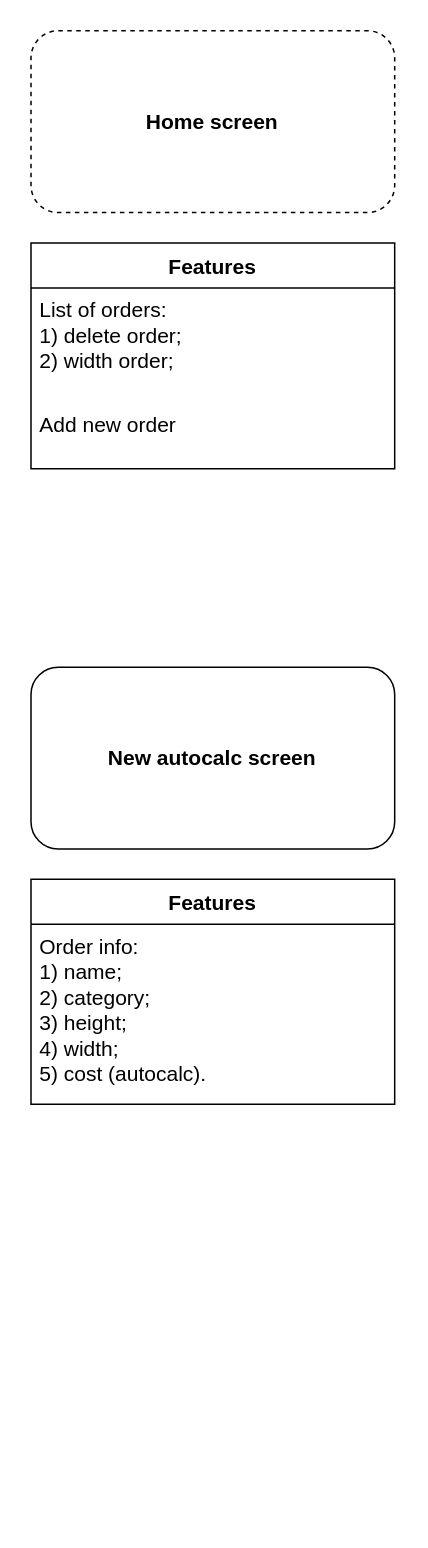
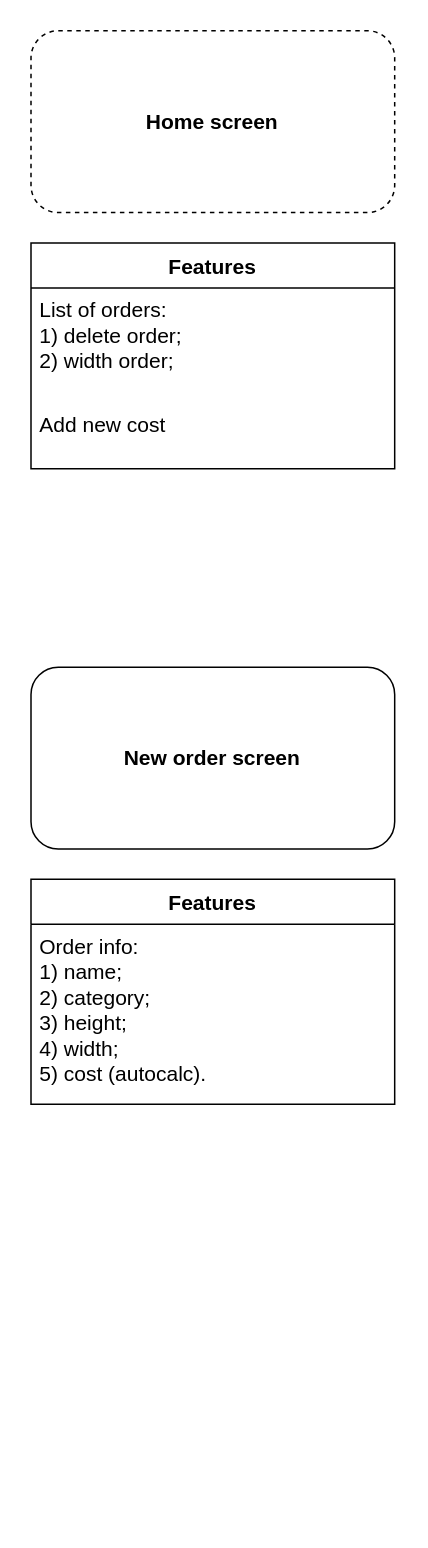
node "Add new order": label "Add new order" -> "Add new cost"
node "New autocalc screen": label "New autocalc screen" -> "New order screen"
